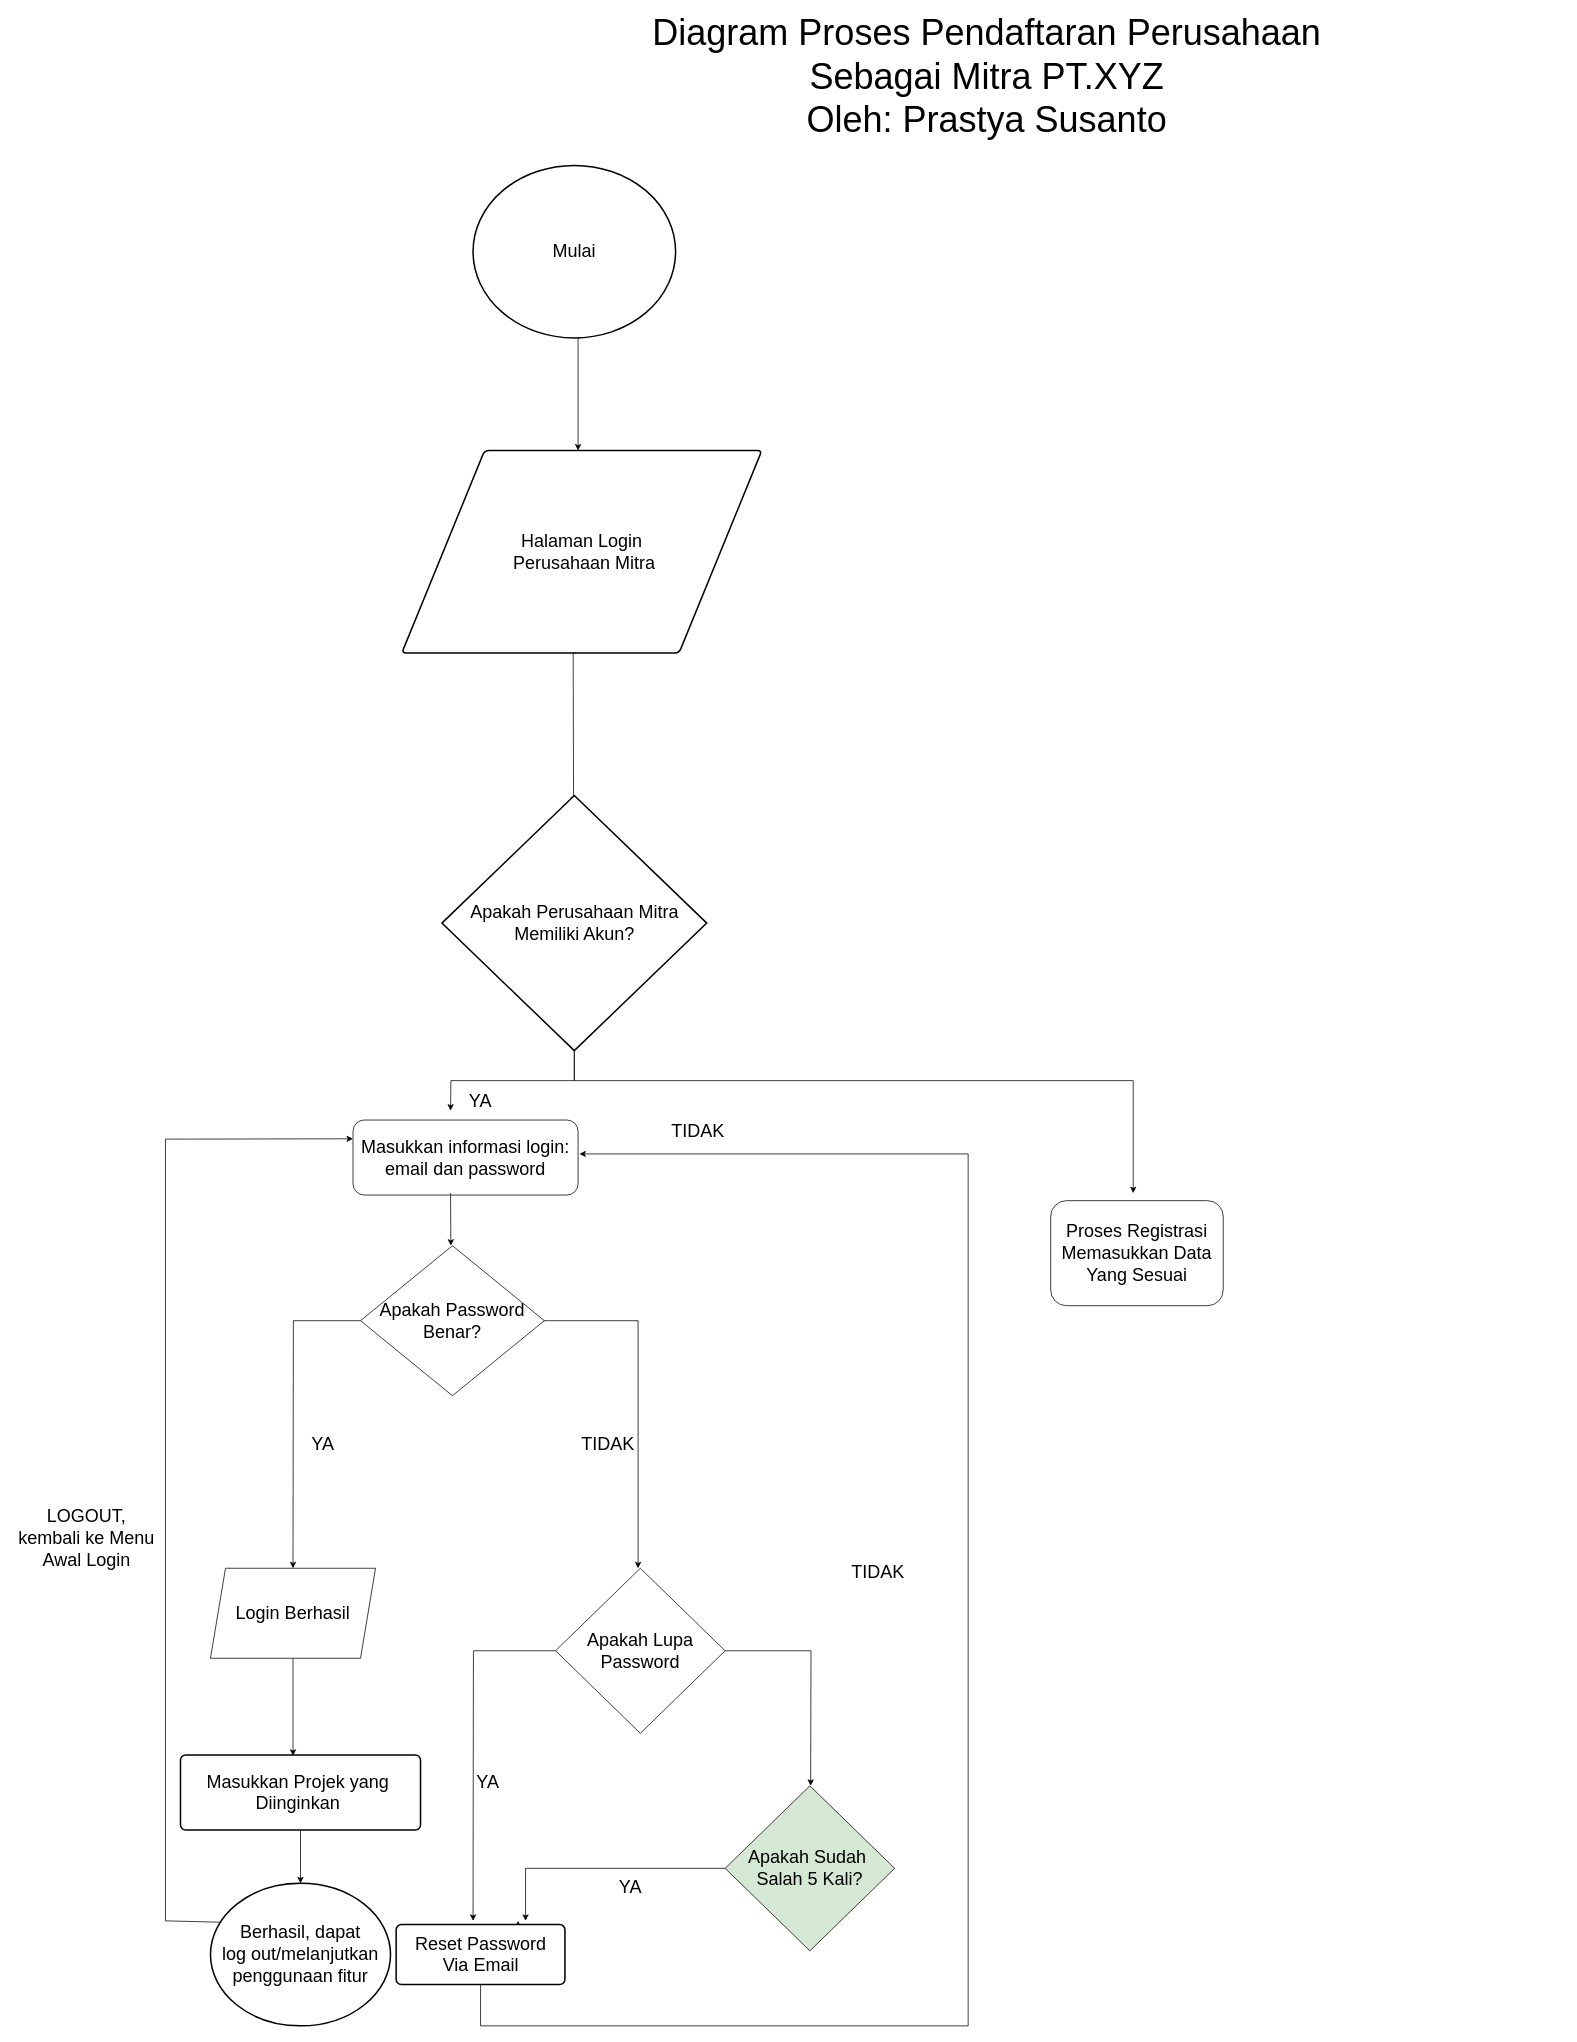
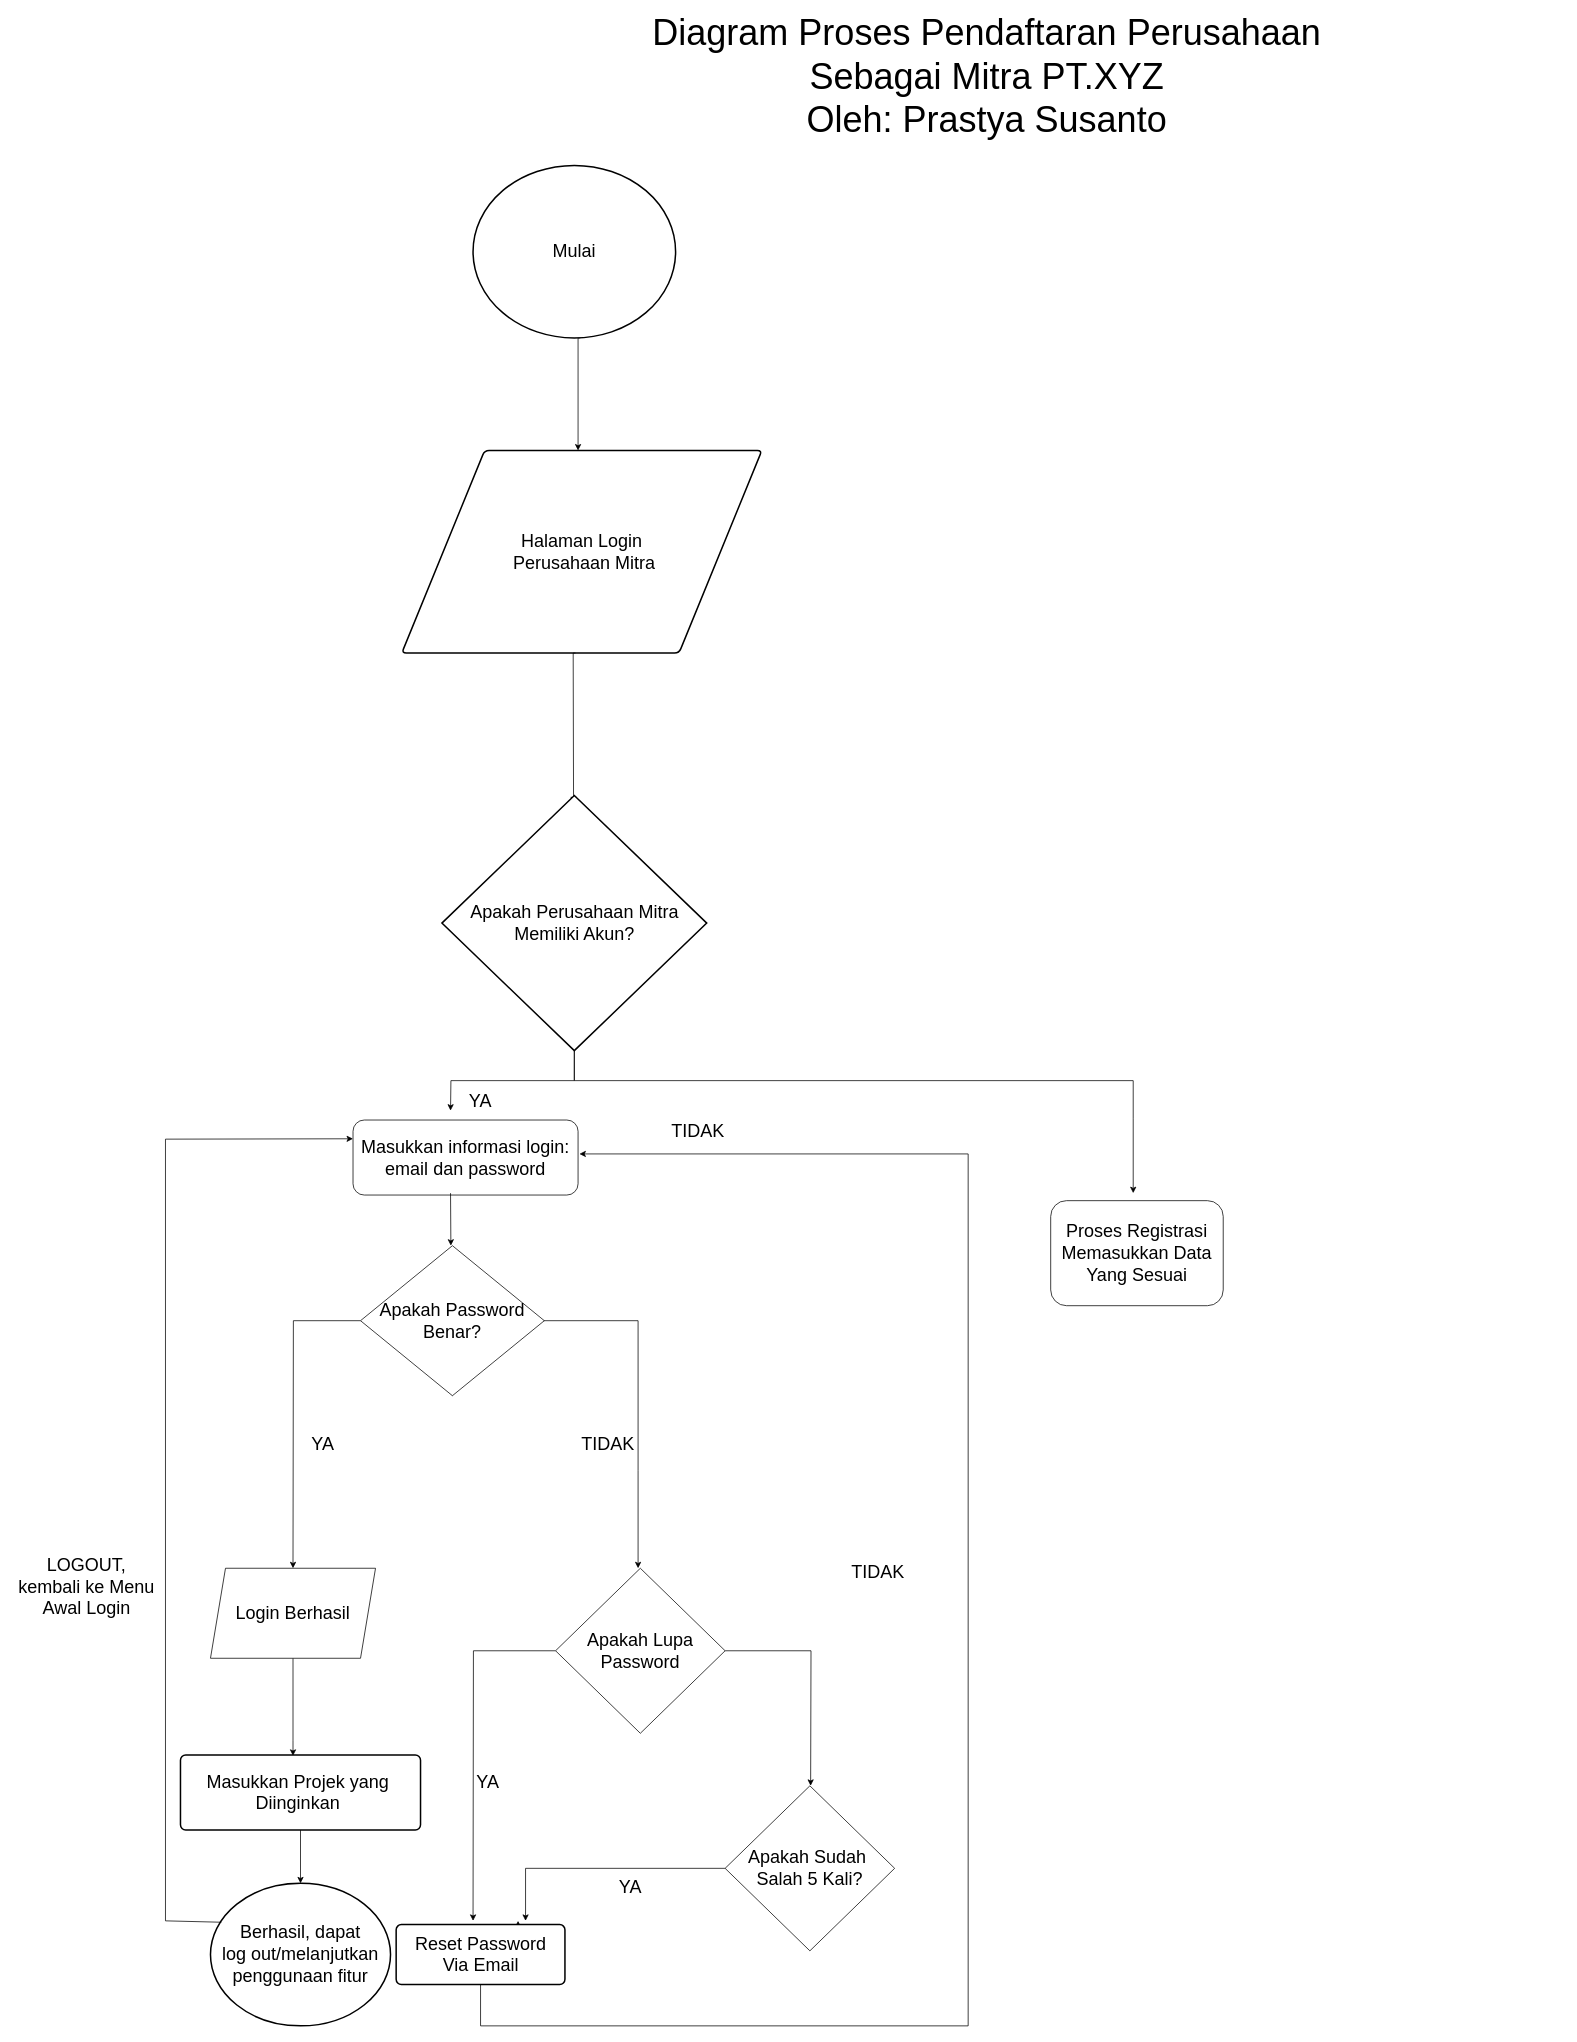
node "LOGOUT, kembali ke Menu Awal Login": moved (87, 1538) -> (87, 1587)
node "Apakah Sudah Salah 5 Kali?": fillcolor #d5e8d4 -> #ffffff
